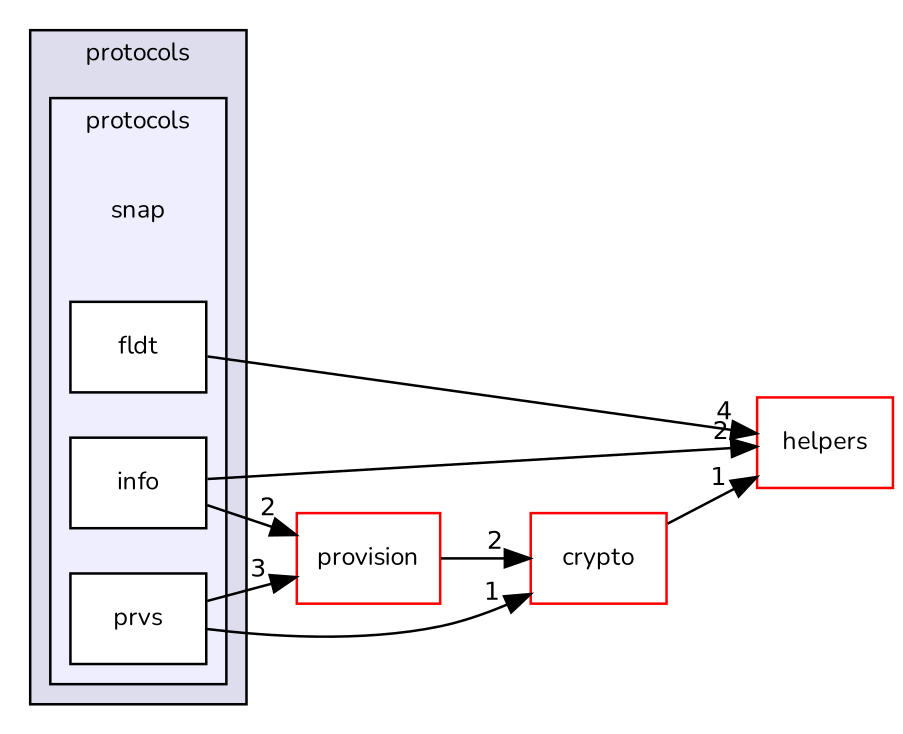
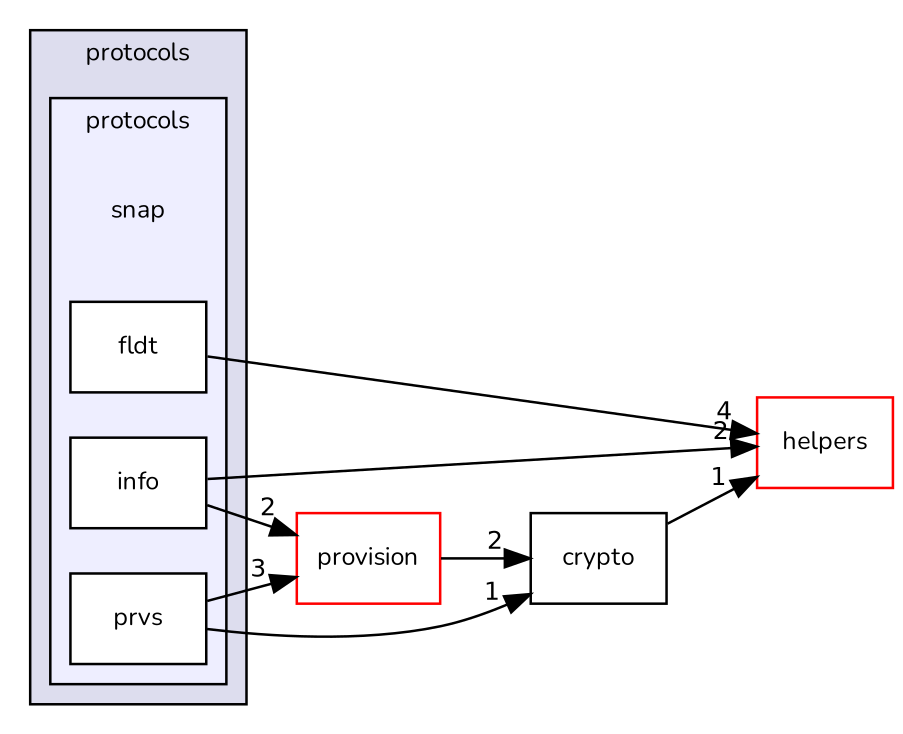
node "crypto": color red -> black
